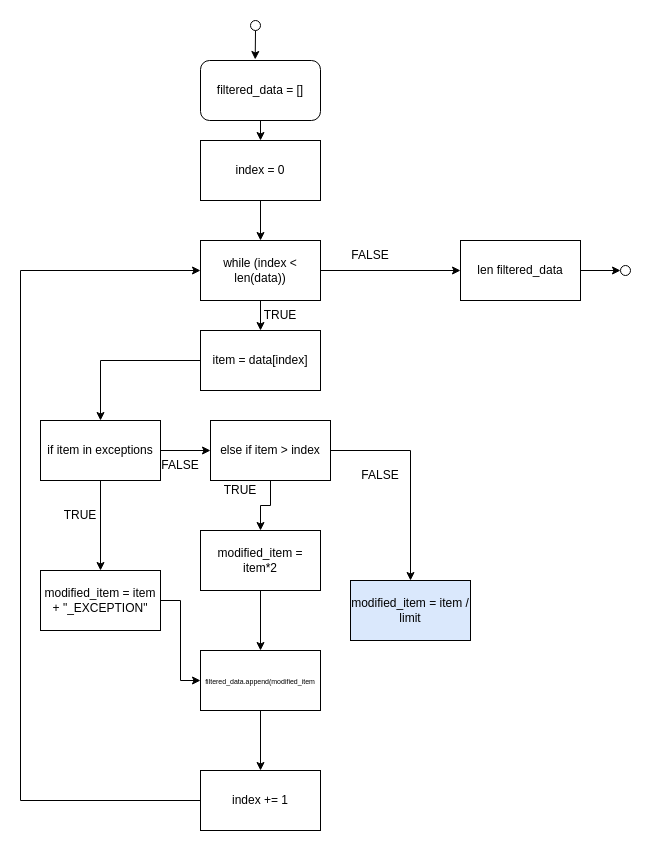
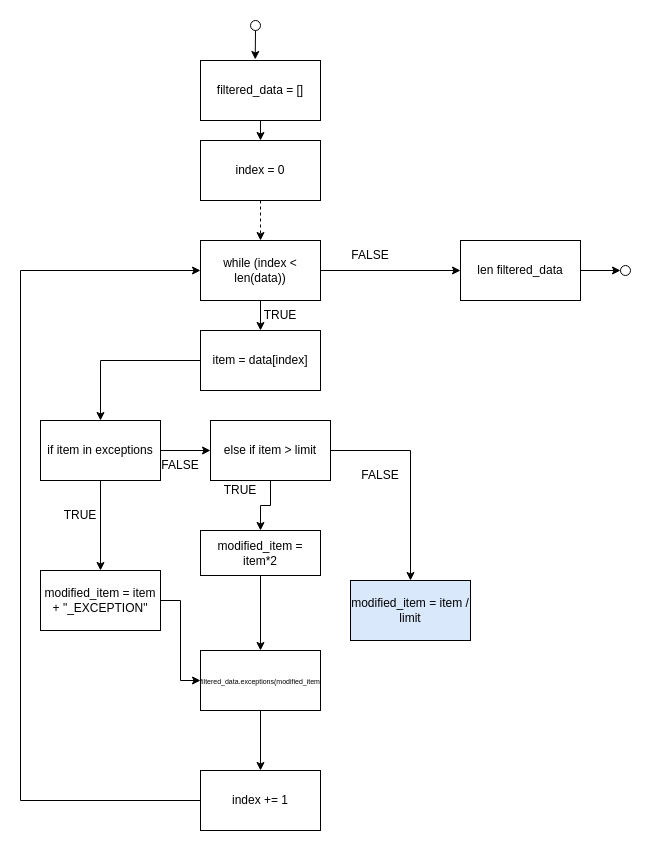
node "filtered_data = []": shape rounded rectangle -> rectangle
edge "index = 0" -> "while (index < len(data))": style solid -> dashed
node "else if item > index": label "else if item > index" -> "else if item > limit"
node "modified_item = item*2": size 120x60 -> 120x45
node "filtered_data.append(modified_item": label "filtered_data.append(modified_item" -> "filtered_data.exceptions(modified_item"
